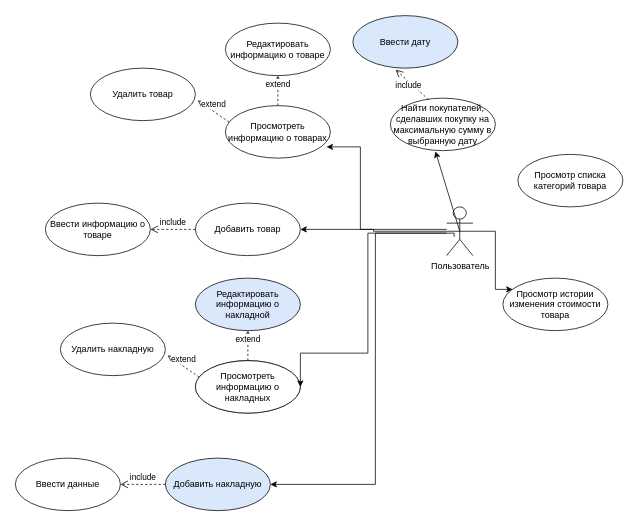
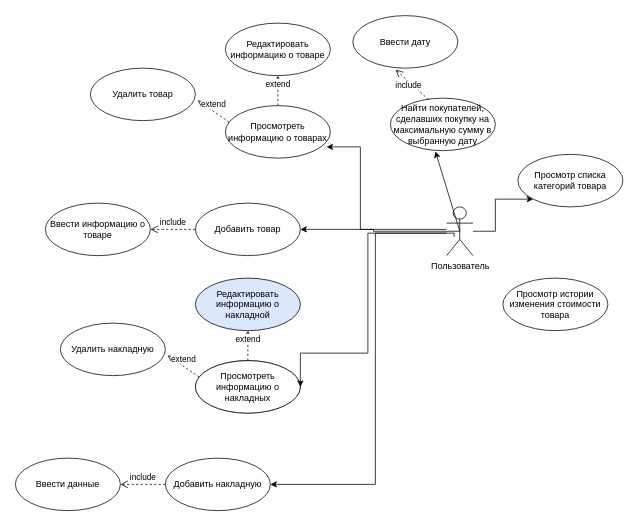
node "Ввести дату": fillcolor #dae8fc -> #ffffff
edge "Пользователь" -> "Просмотр списка категорий товара": added
edge "Пользователь" -> "Просмотр истории изменения стоимости товара": removed
node "Добавить накладную": fillcolor #dae8fc -> #ffffff
